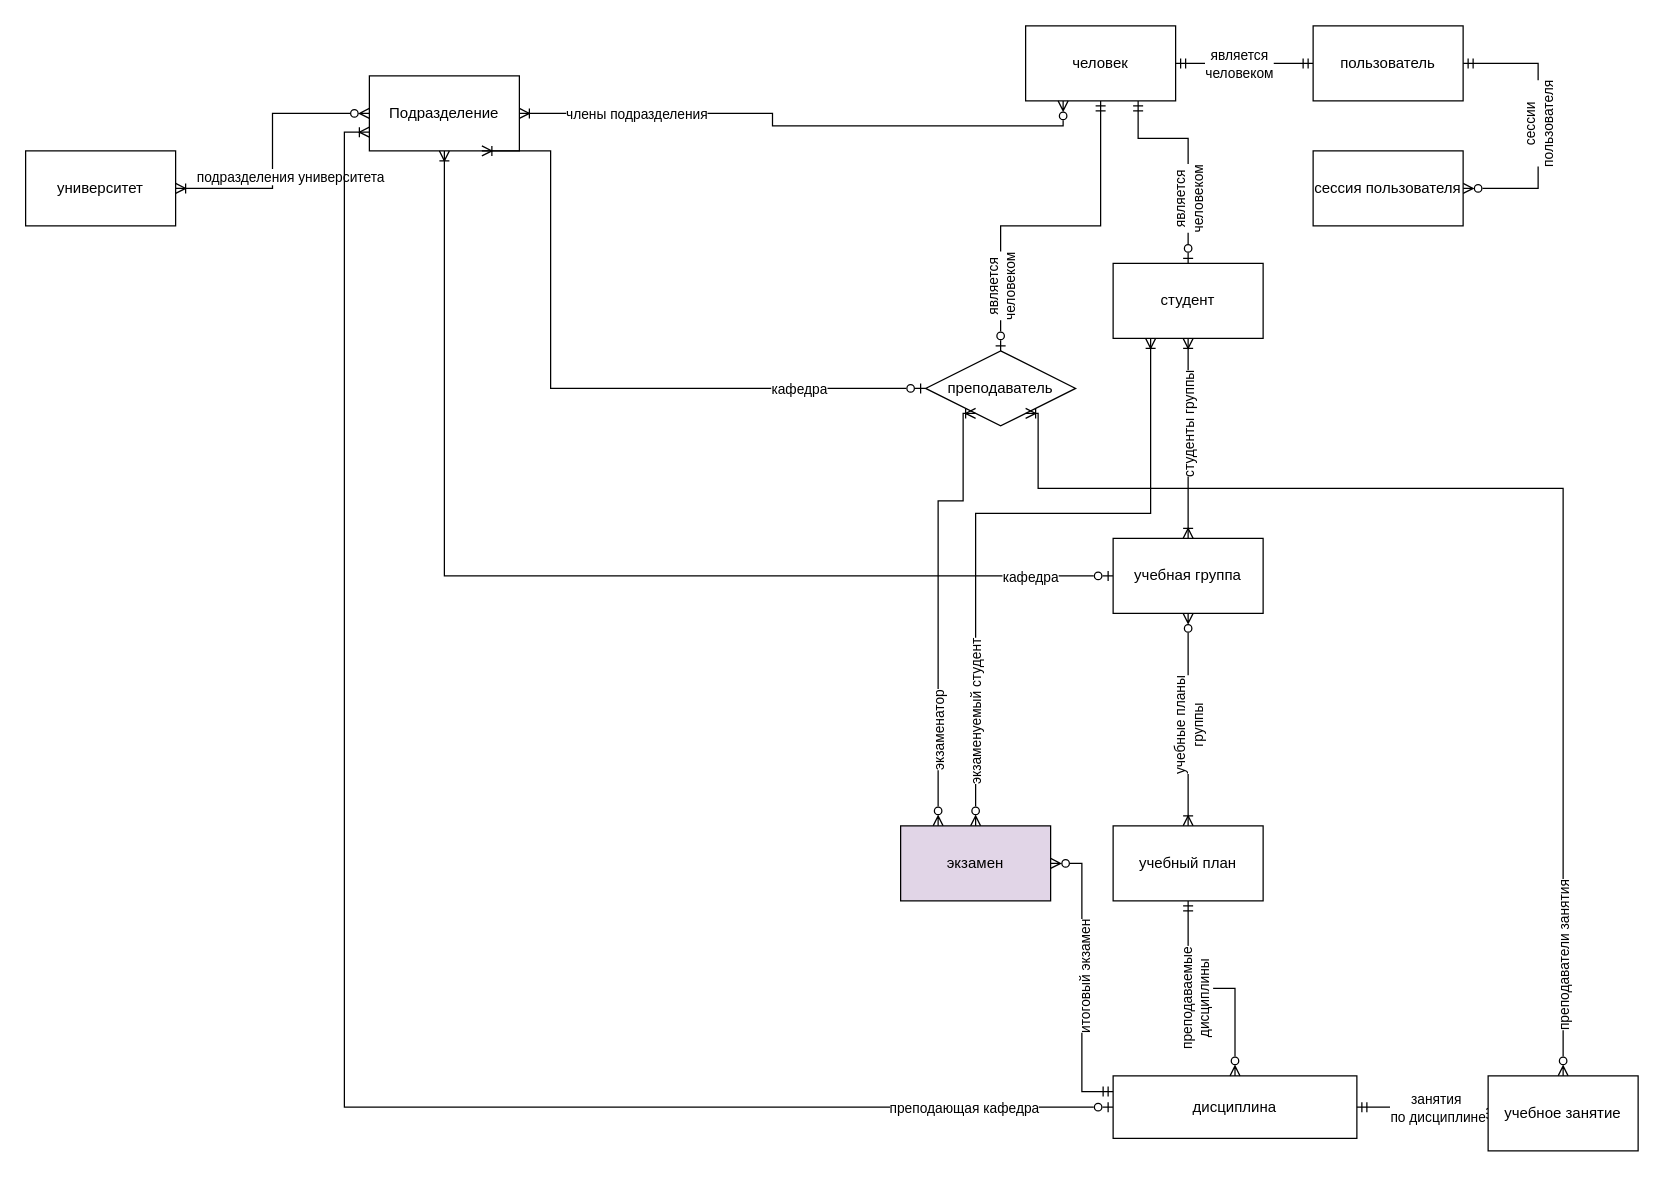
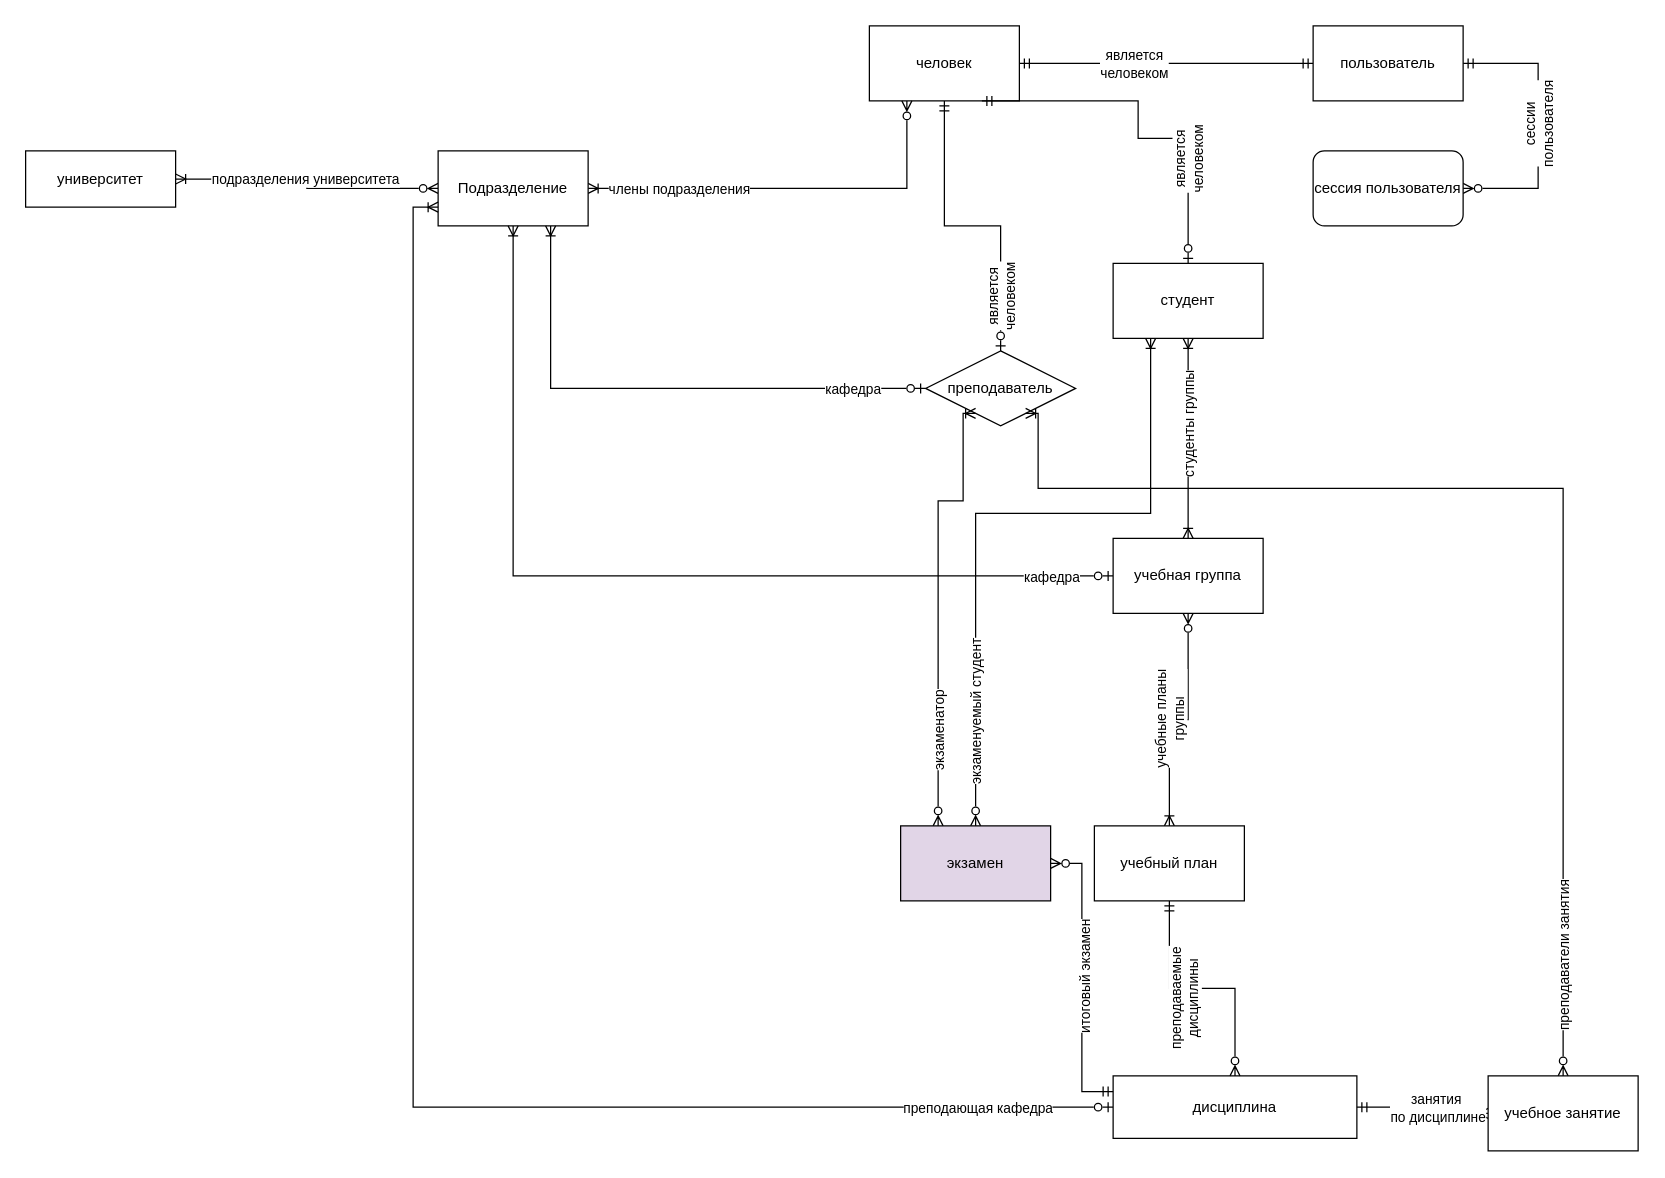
node "человек": moved (1101, 63) -> (944, 63)
node "Подразделение": moved (444, 113) -> (513, 188)
node "университет": size 150x75 -> 150x56
node "сессия пользователя": shape rectangle -> rounded rectangle
node "учебный план": moved (1188, 863) -> (1169, 863)
